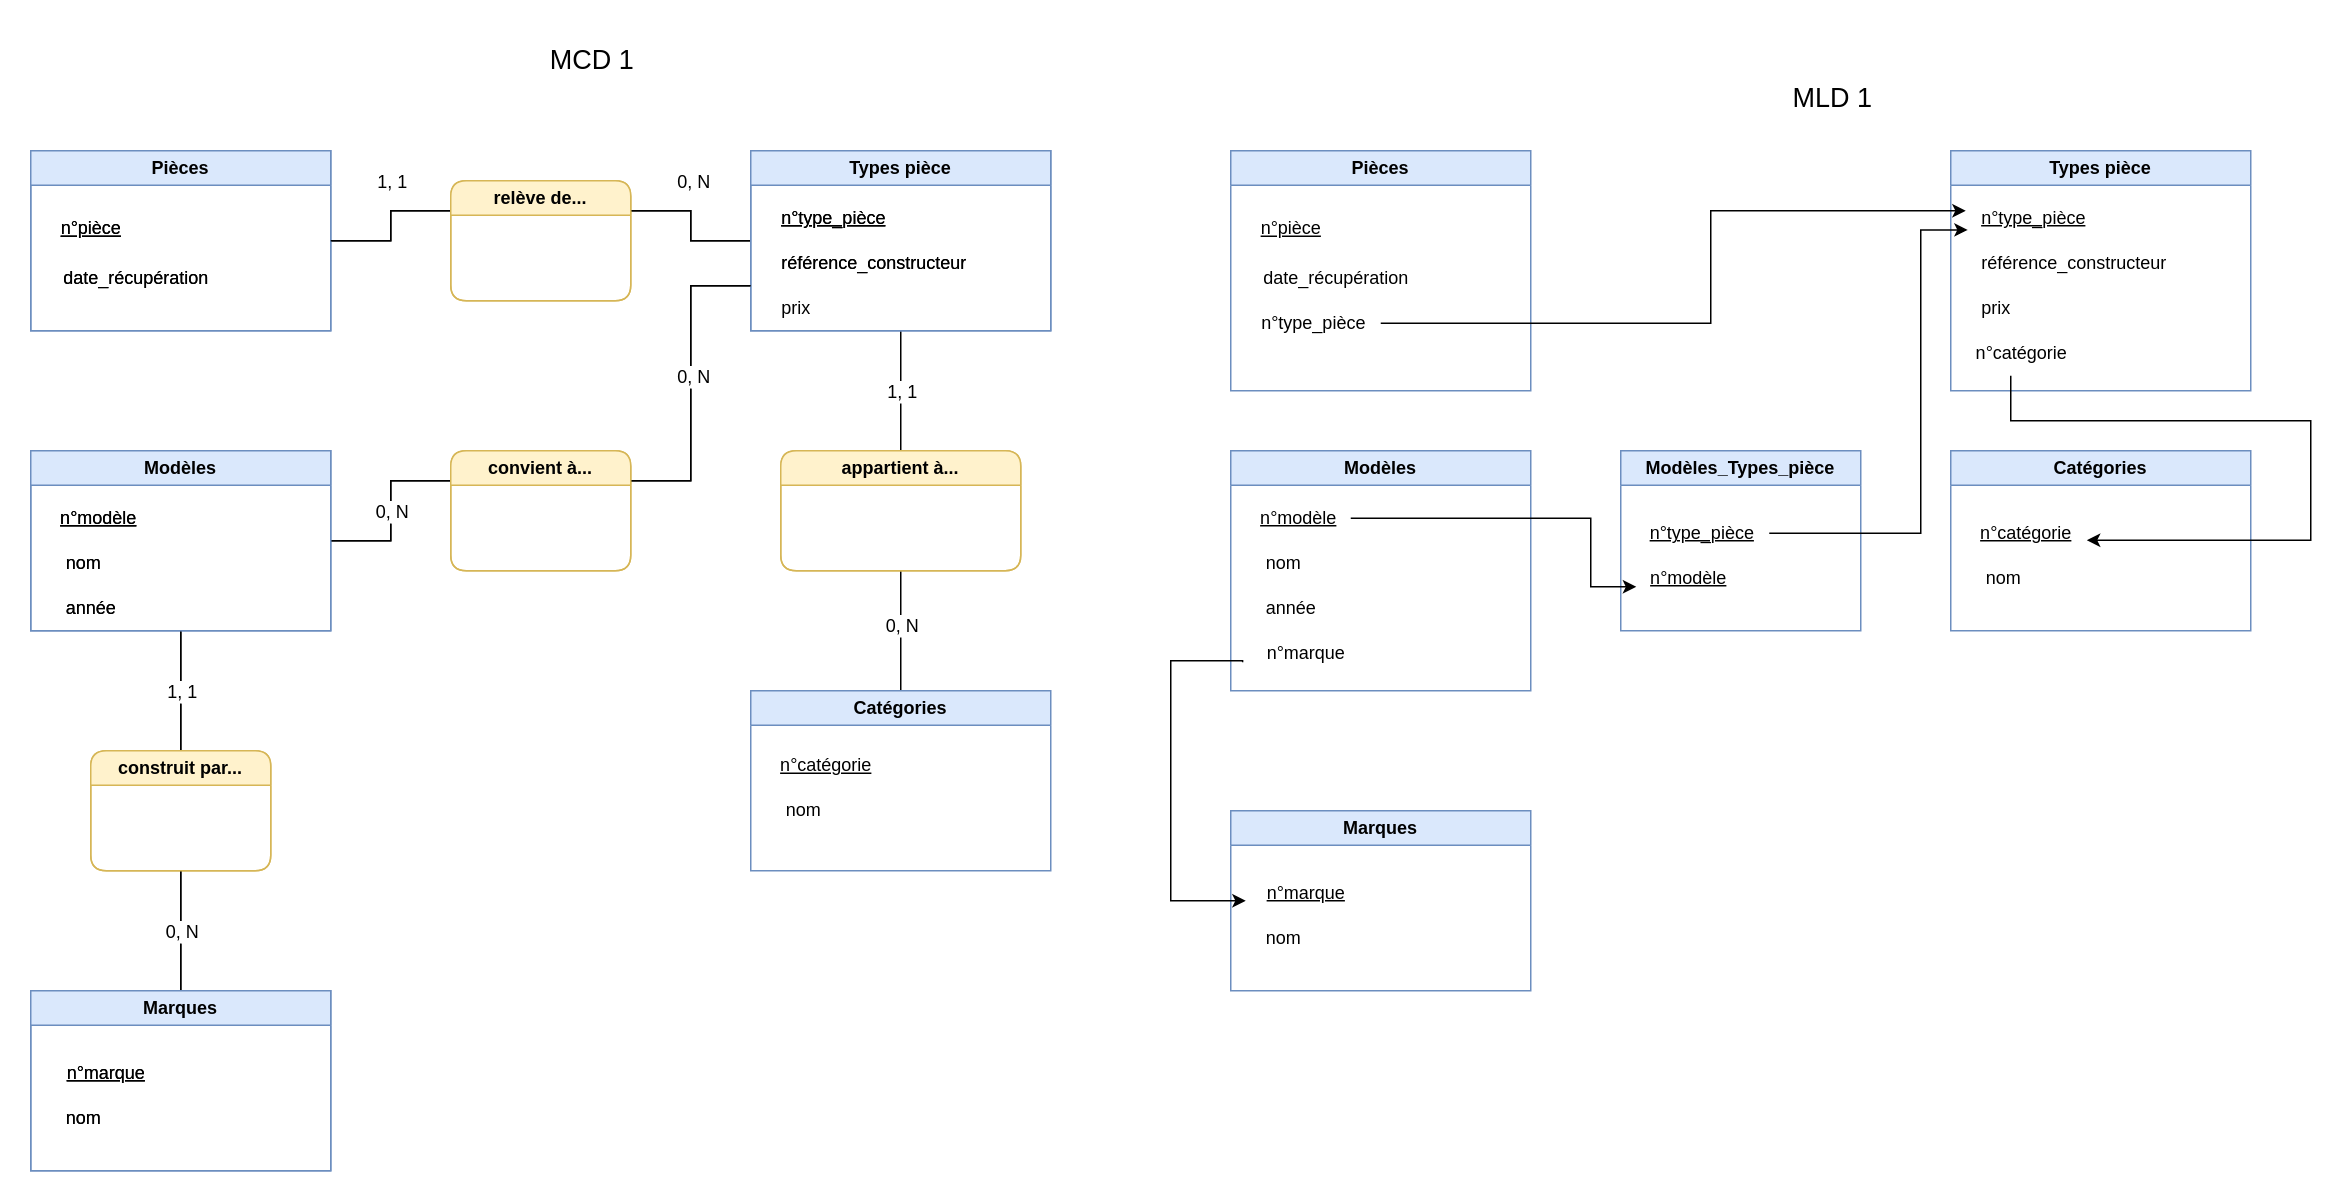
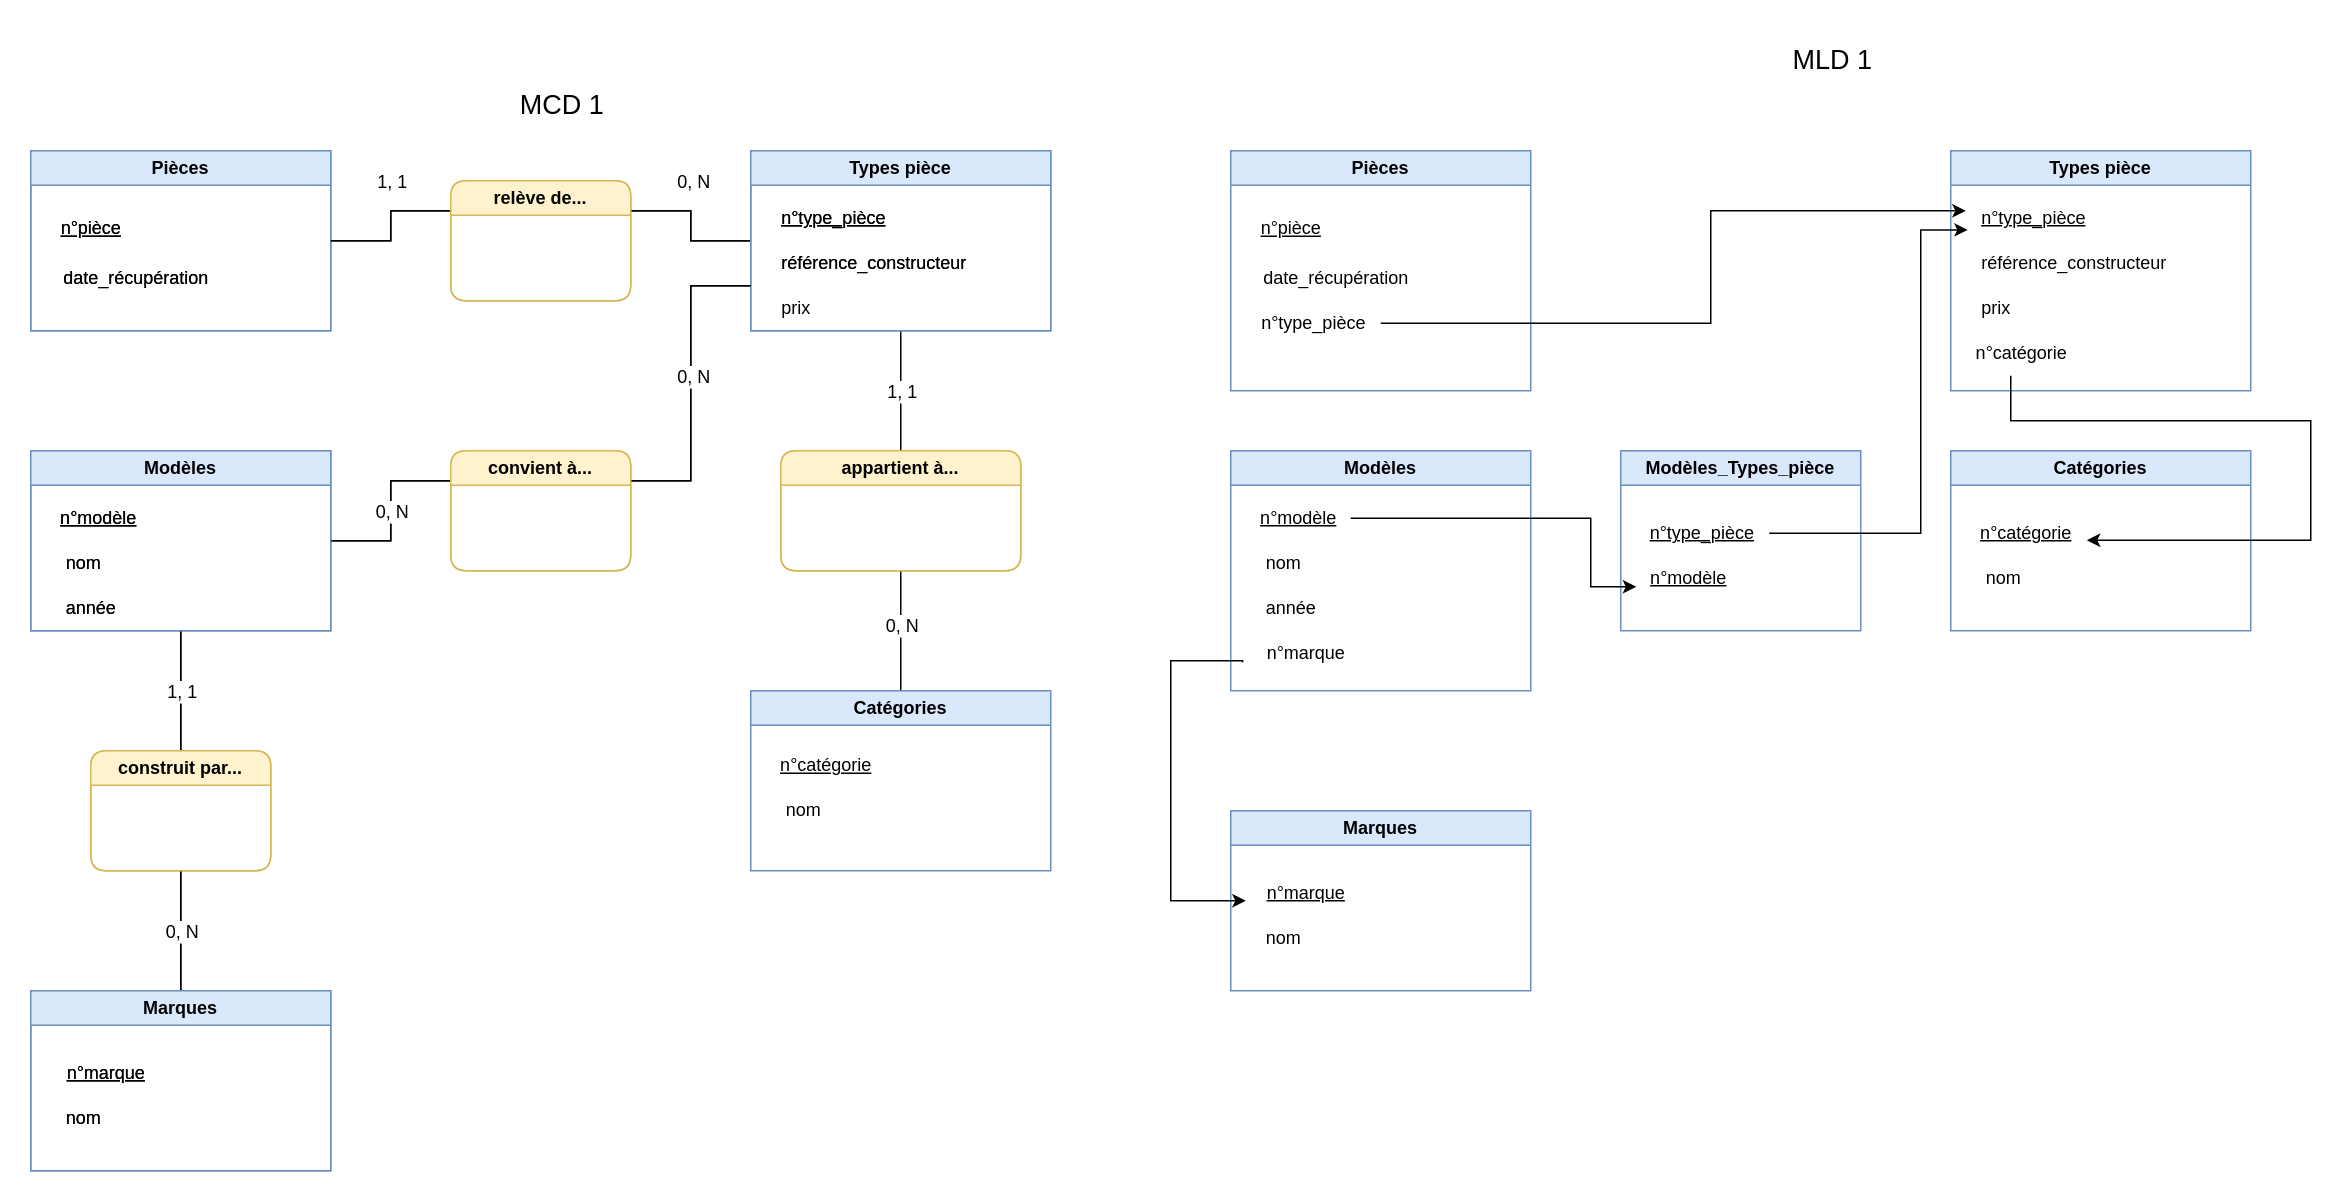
node "MCD 1": moved (592, 61) -> (562, 106)
node "MLD 1": moved (1832, 98) -> (1832, 61)
